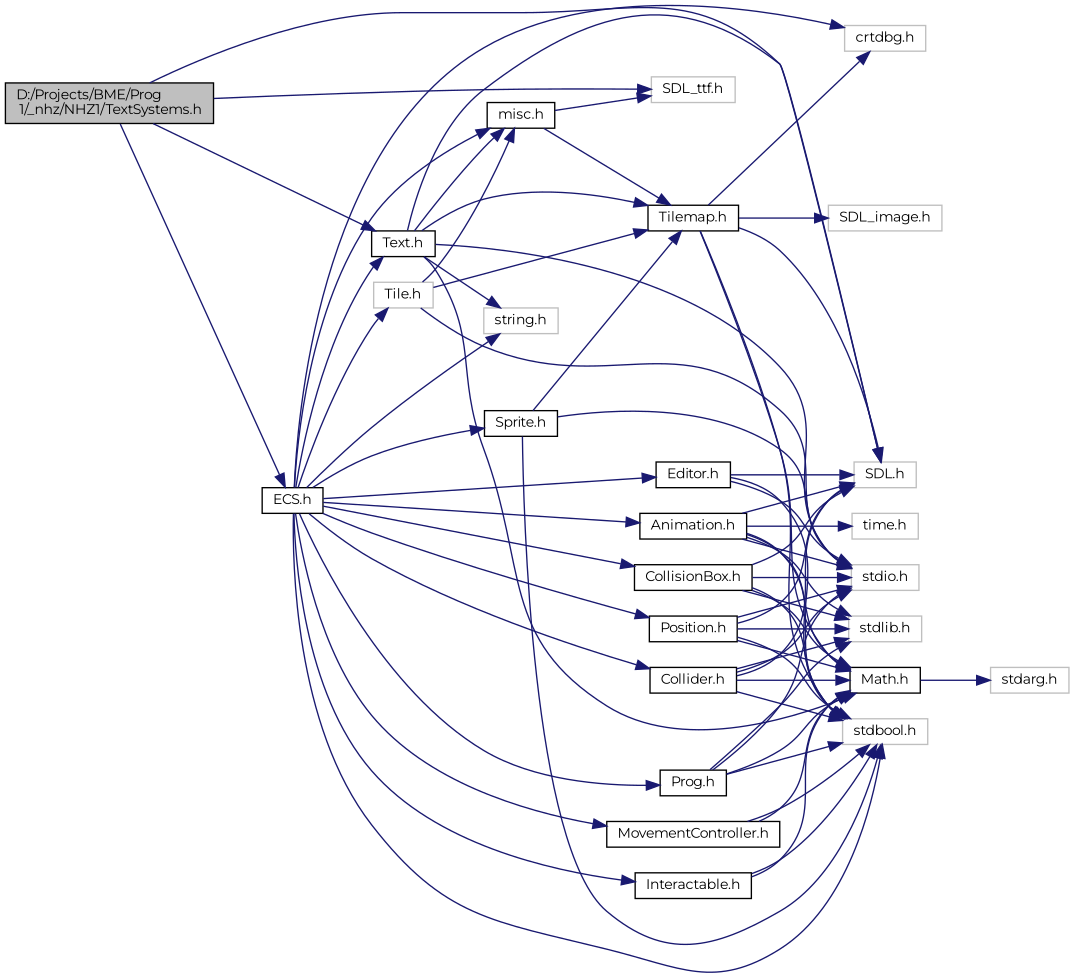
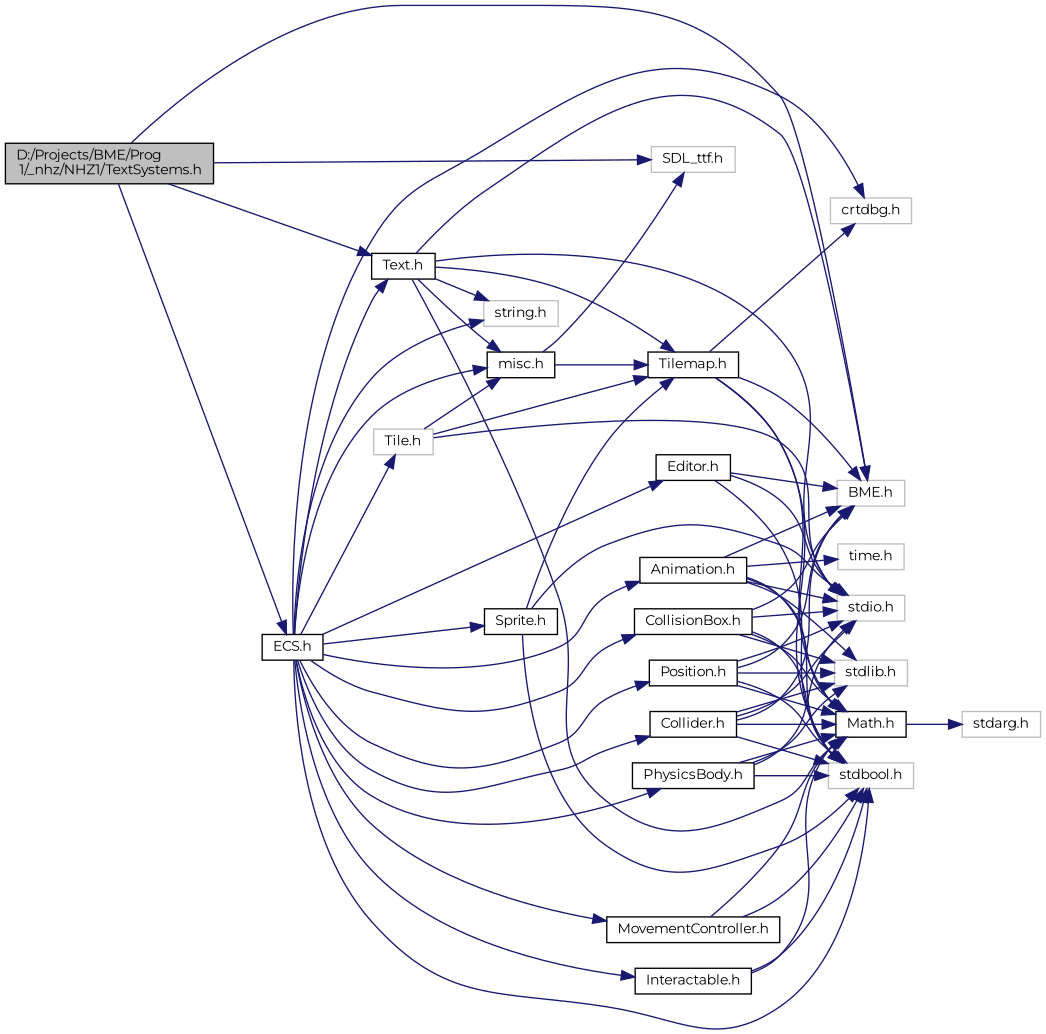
node "SDL_image.h": removed
node "SDL.h": label "SDL.h" -> "BME.h"
node "Prog.h": label "Prog.h" -> "PhysicsBody.h"
